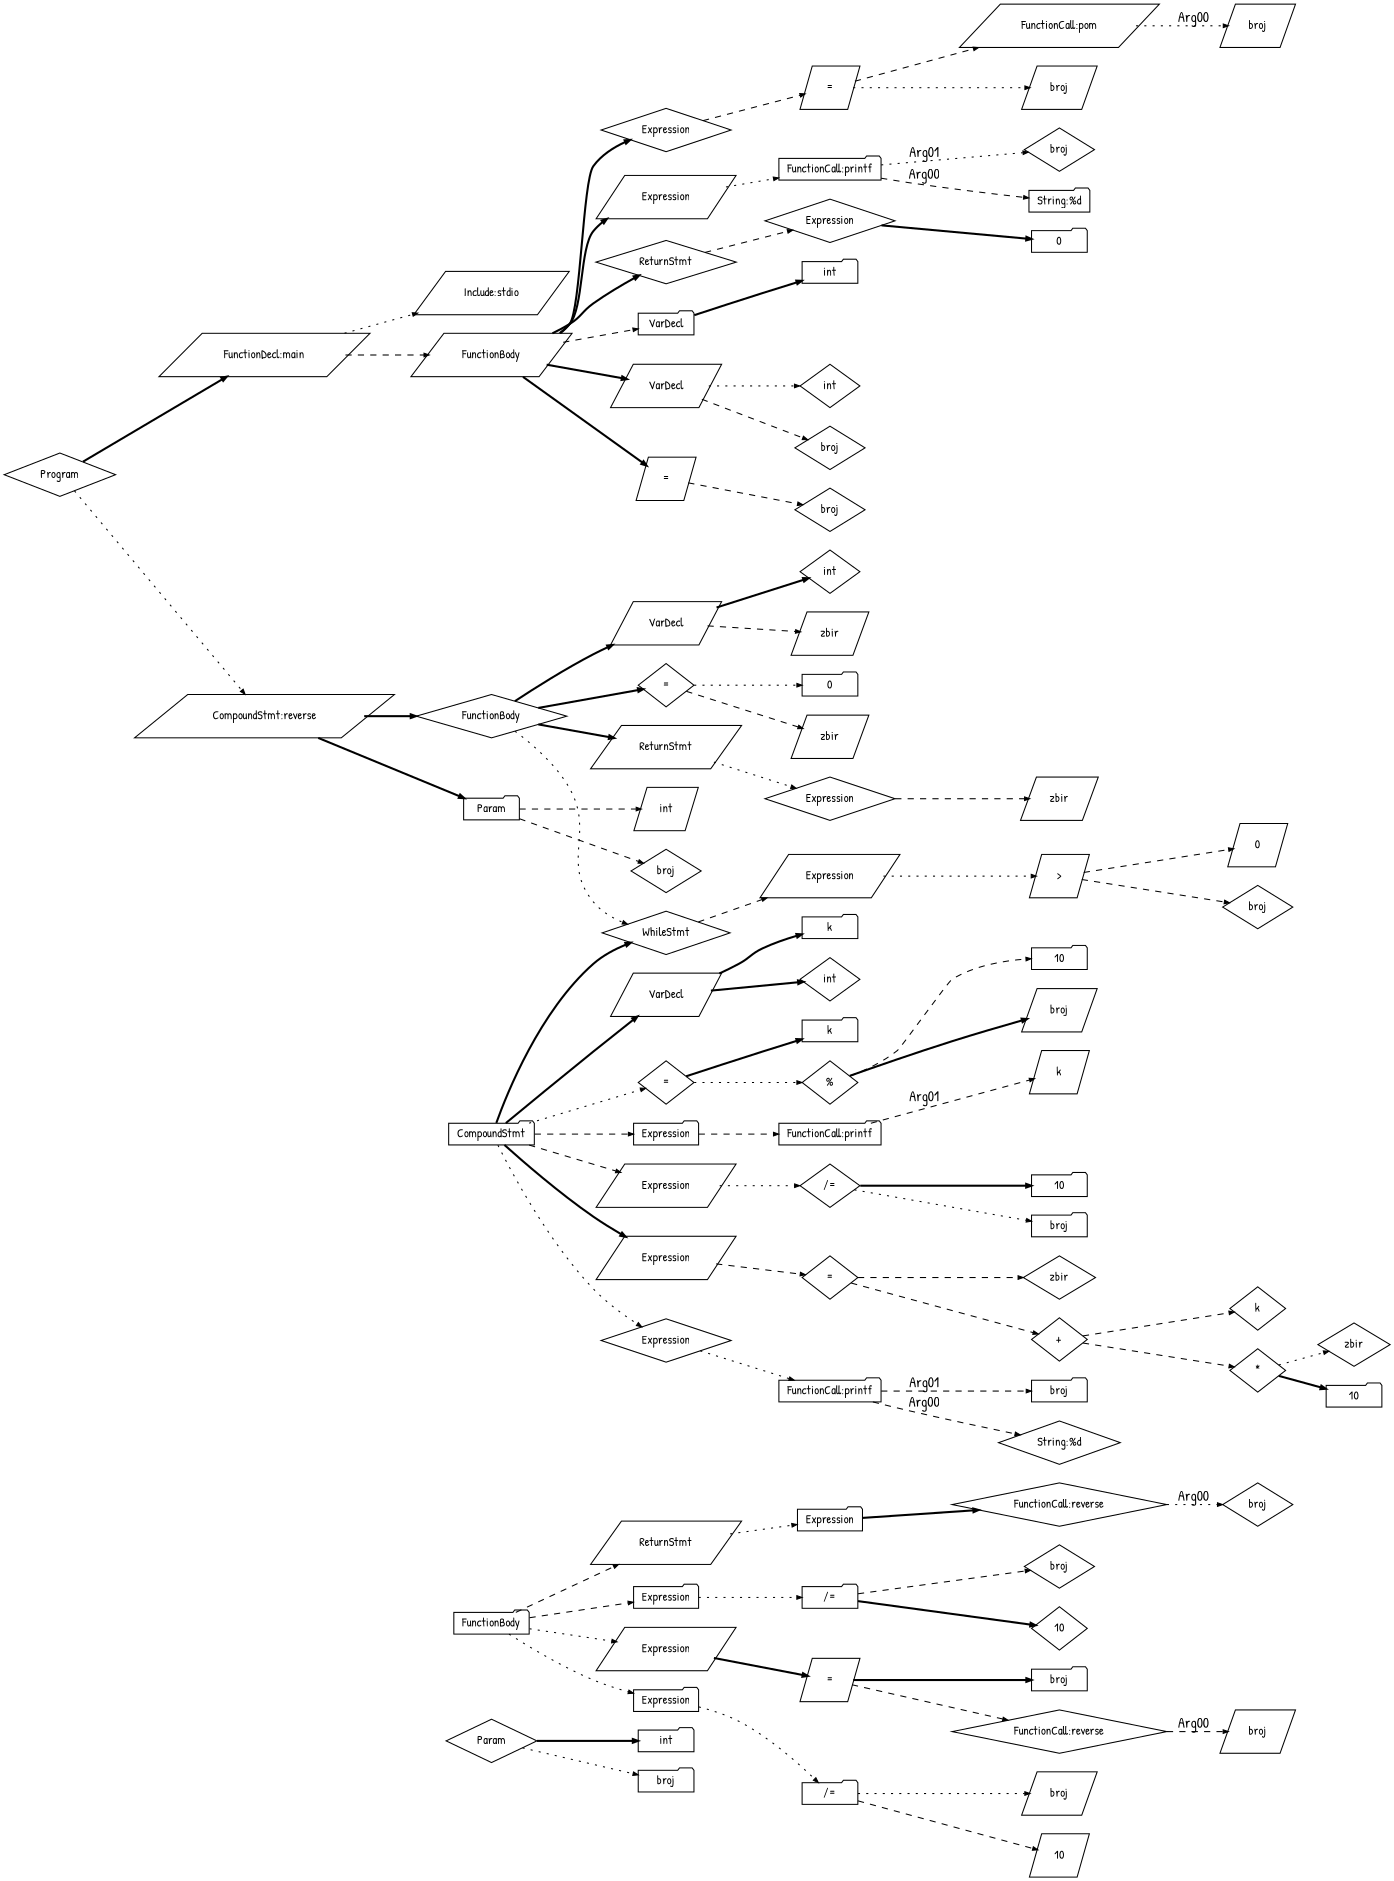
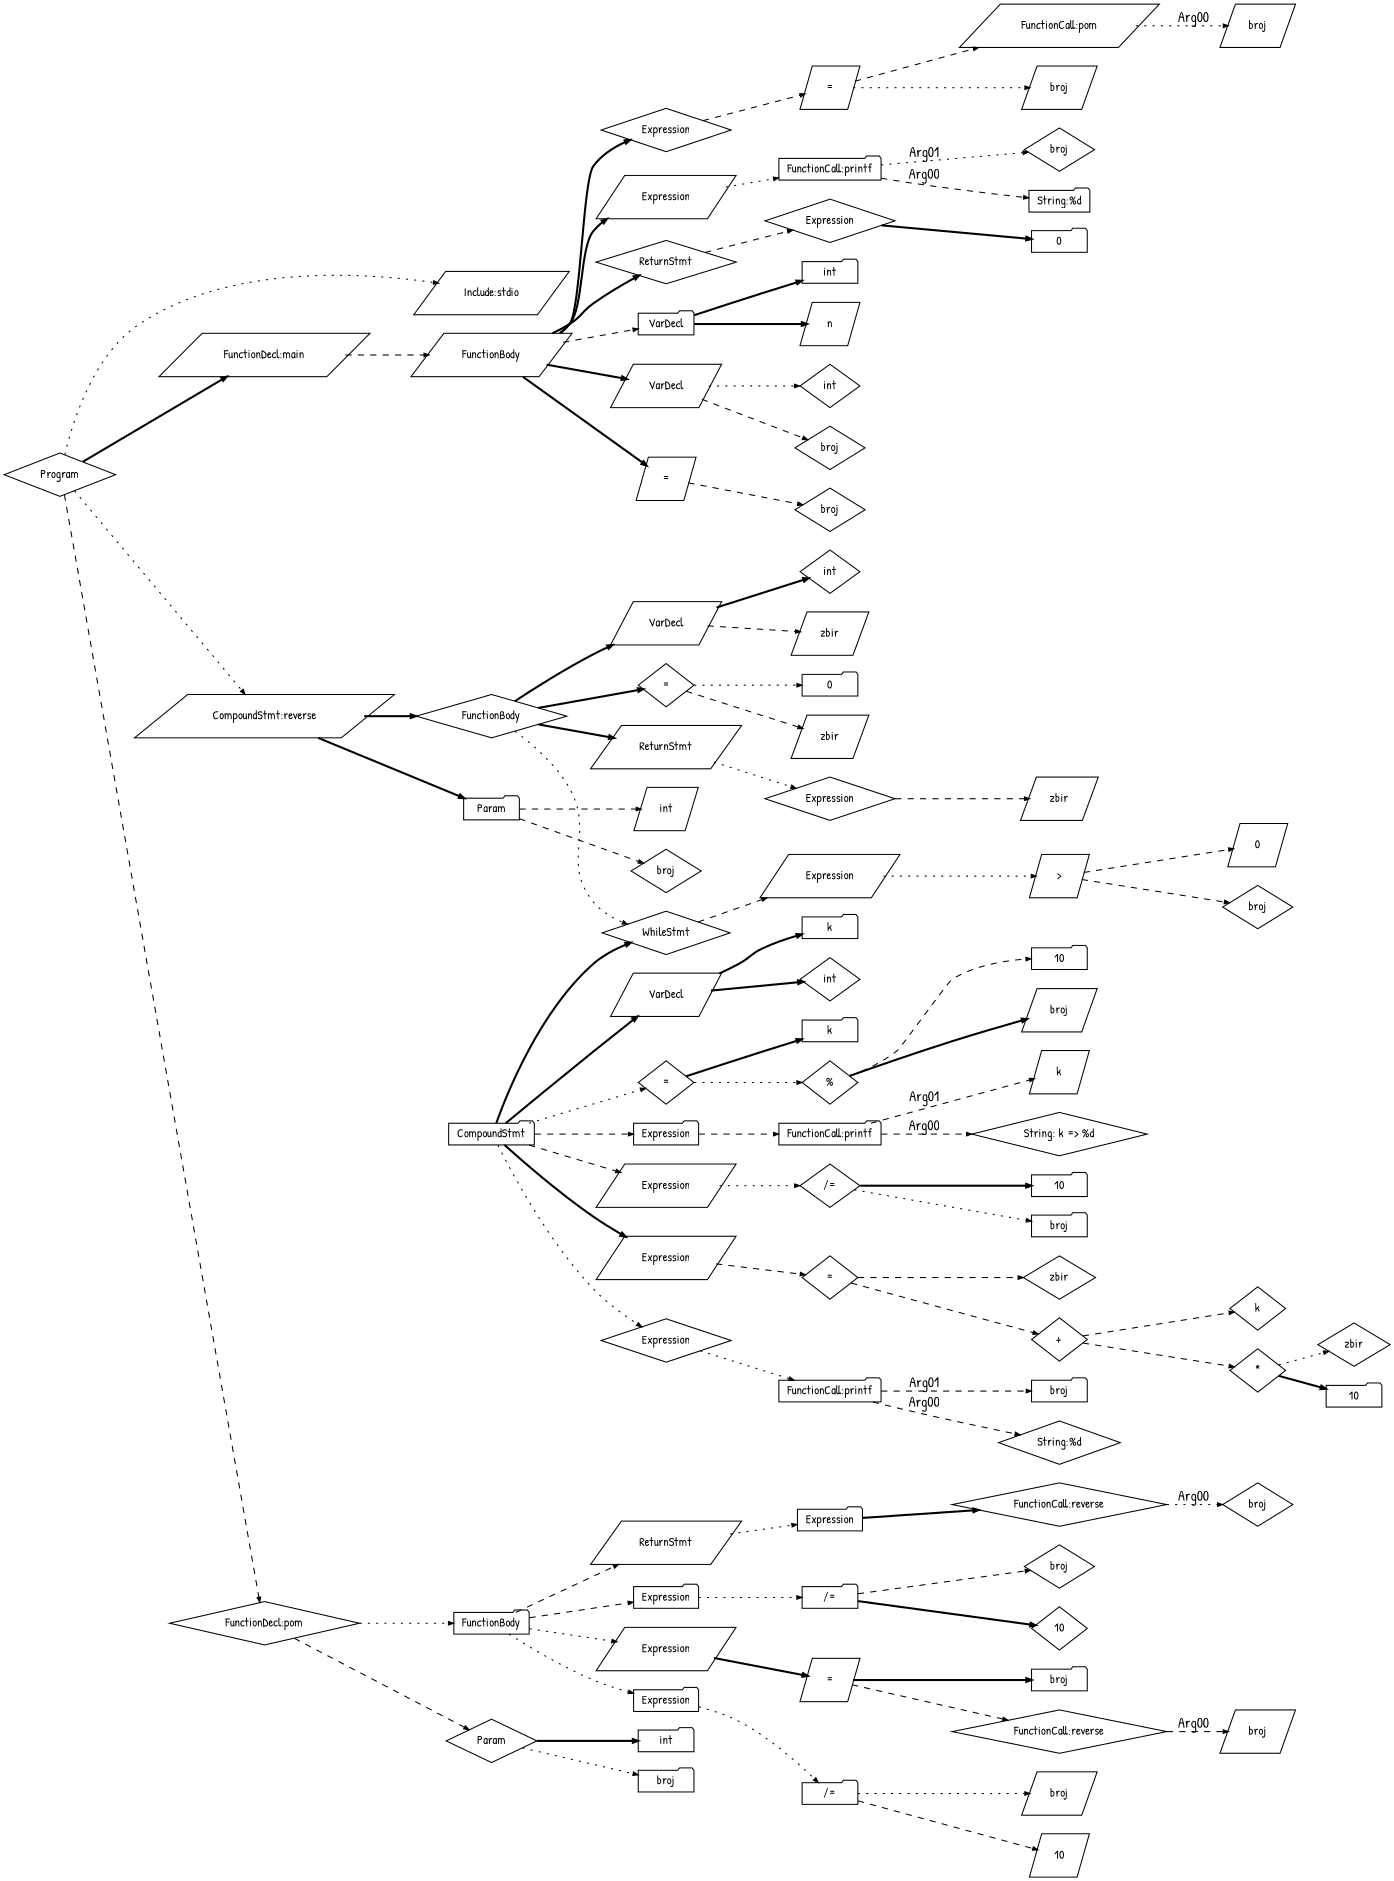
edge "FunctionDecl:main" -> "Include:stdio": now "Program" -> "Include:stdio"
node "n": added
node "String: k => %d": added
node "FunctionDecl:pom": added
